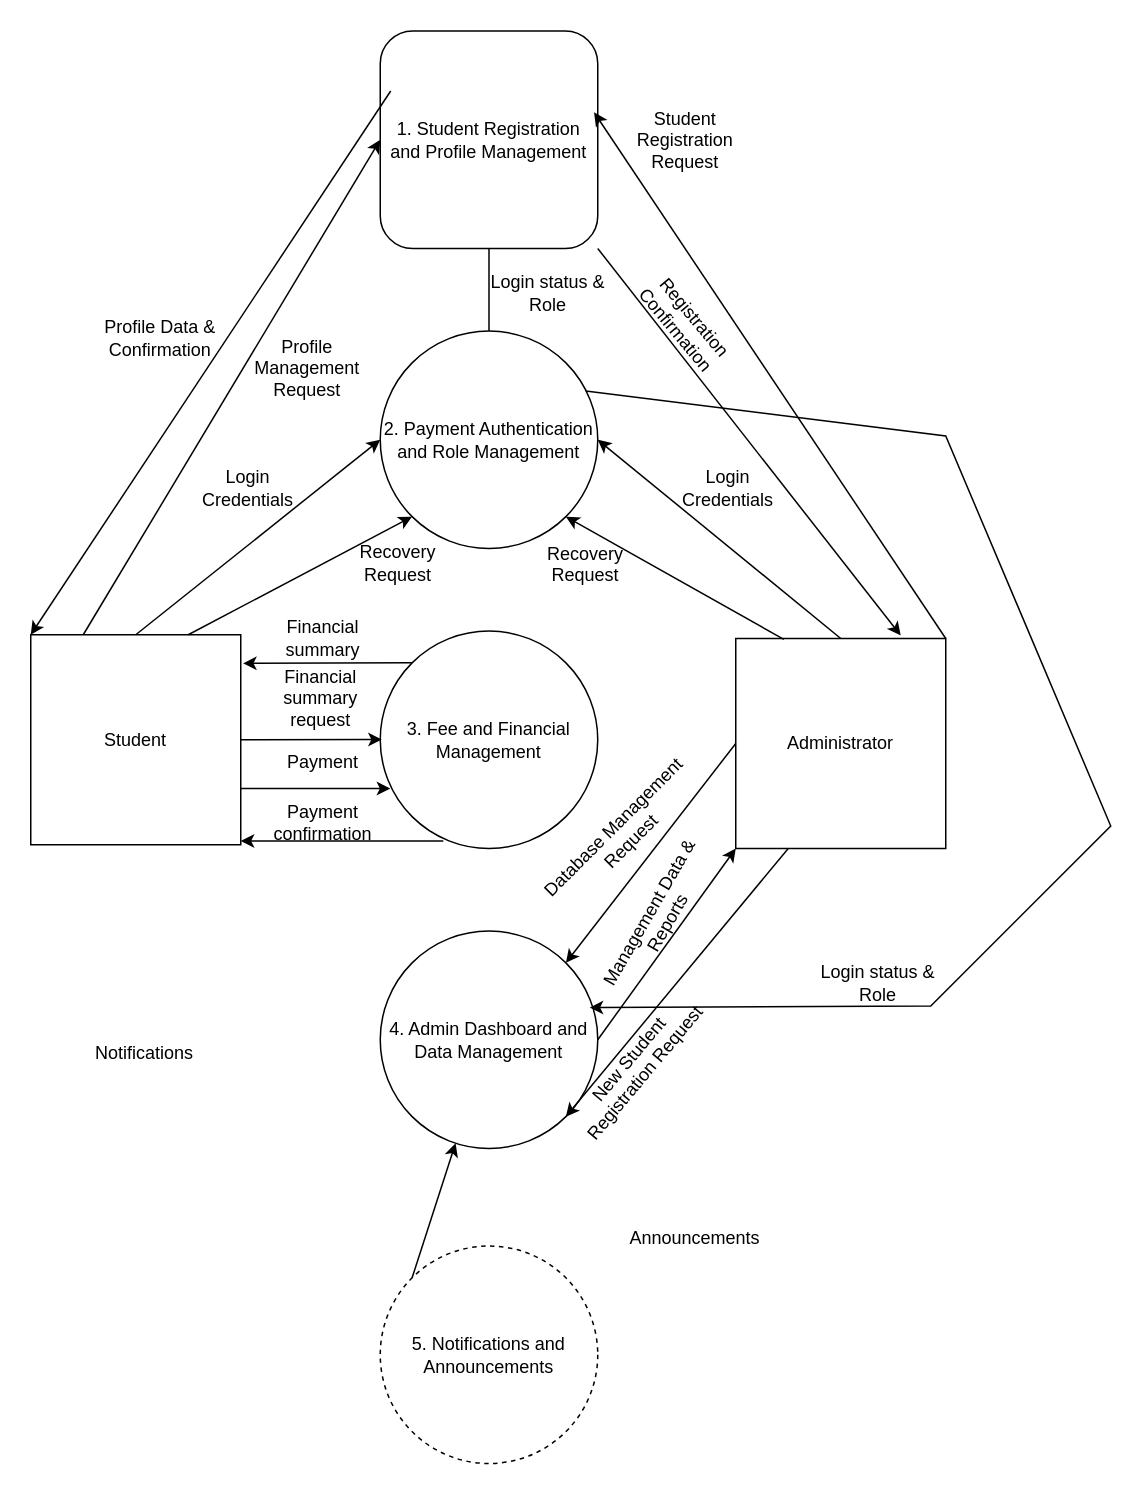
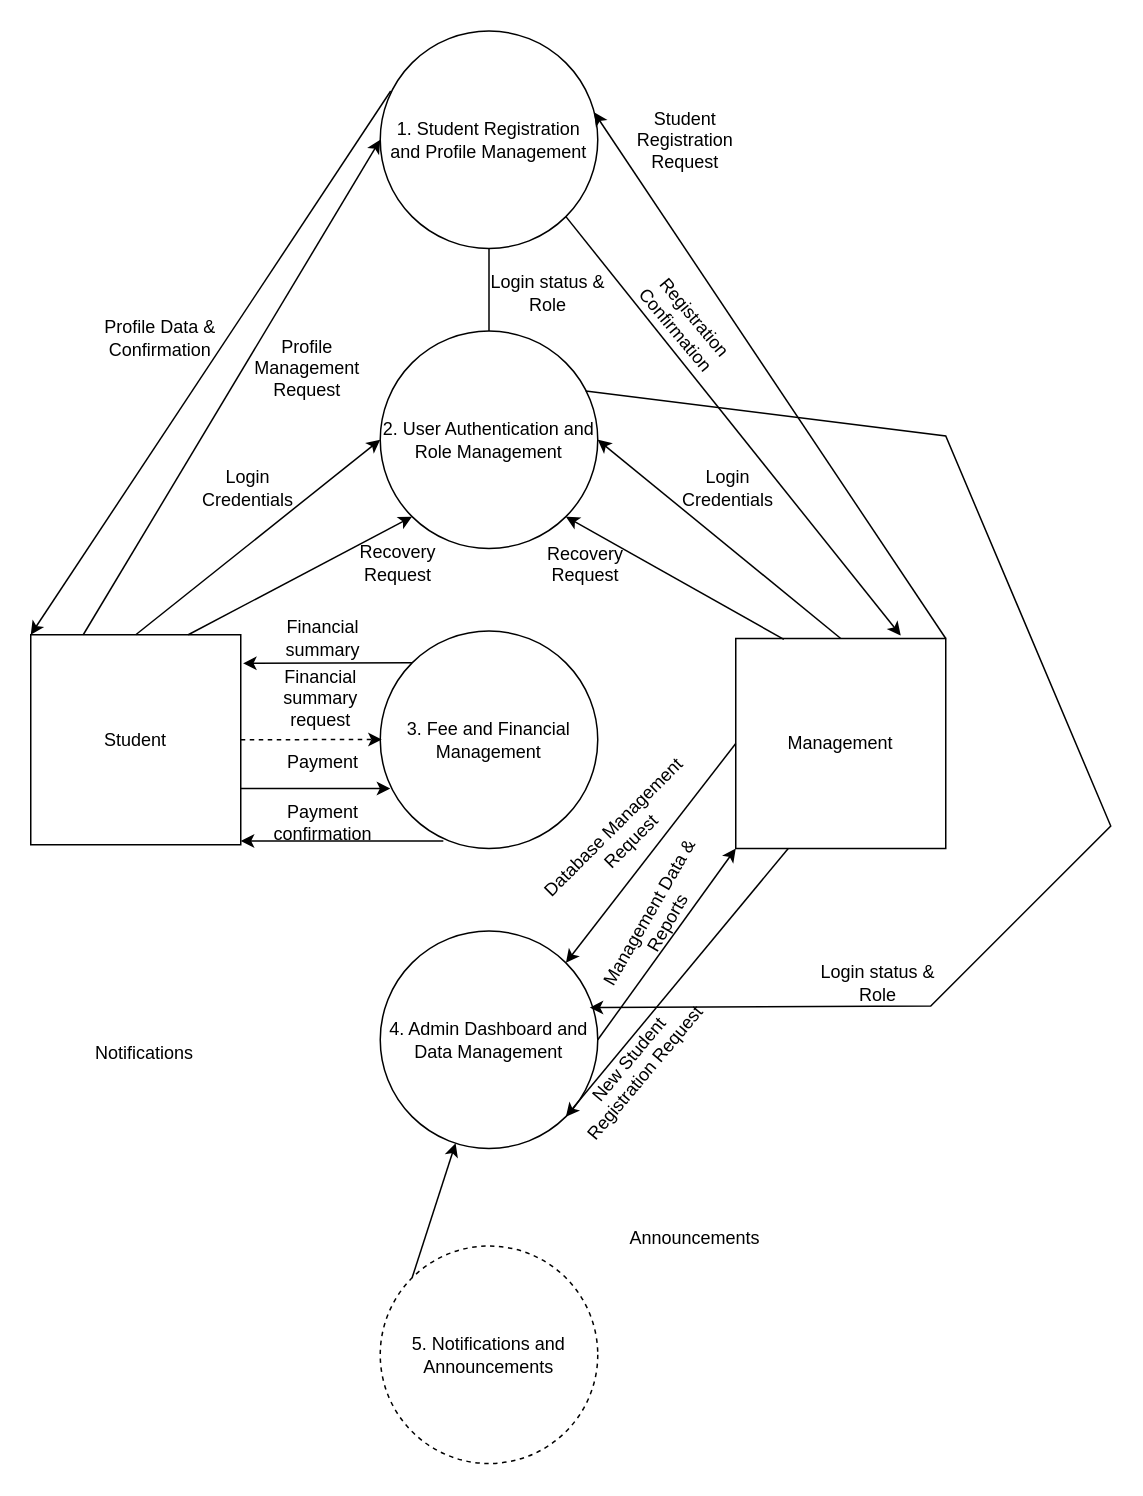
node "1. Student Registration and Profile Management": shape rounded rectangle -> ellipse
node "2. Payment Authentication and Role Management": label "2. Payment Authentication and Role Management" -> "2. User Authentication and Role Management"
edge "Student" -> "Payment": style solid -> dashed
node "Administrator": label "Administrator" -> "Management"
